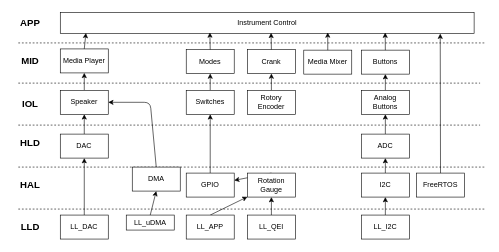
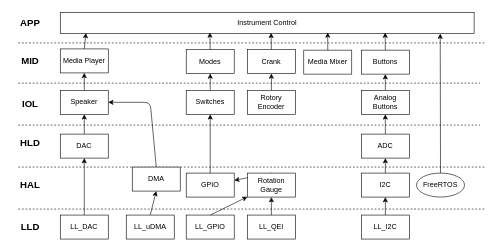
node "FreeRTOS": shape rectangle -> ellipse
node "LL_uDMA": size 48x15 -> 48x24
node "LL_APP": label "LL_APP" -> "LL_GPIO"
